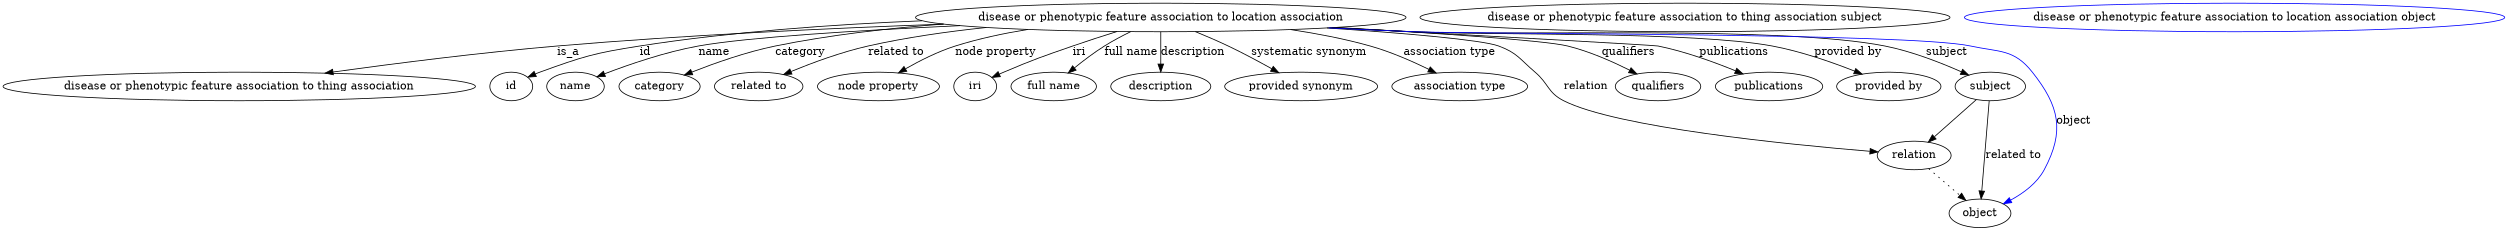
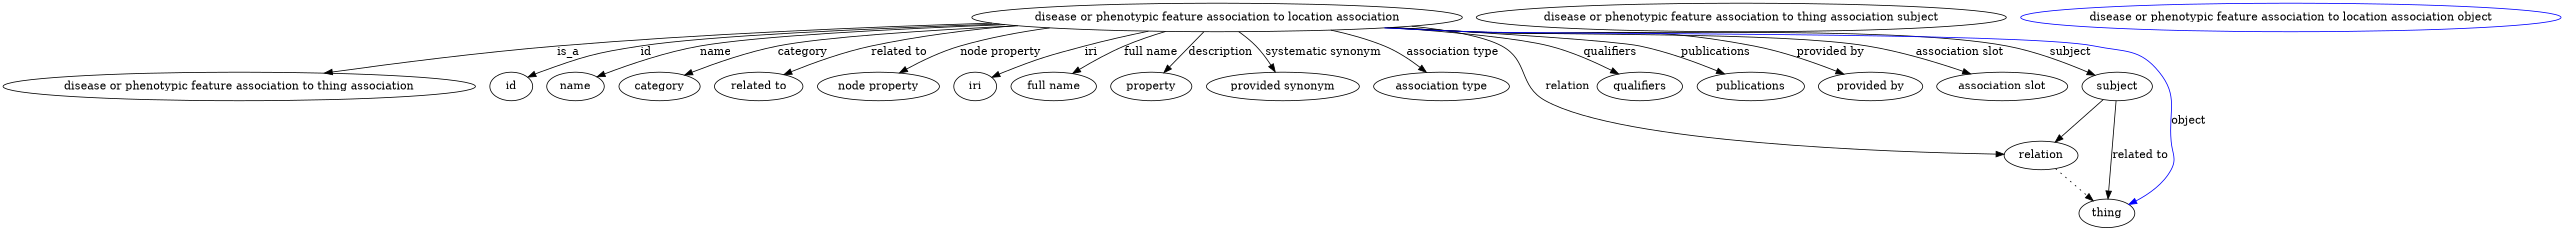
node "description": label "description" -> "property"
node "association slot": added
node "object": label "object" -> "thing"
